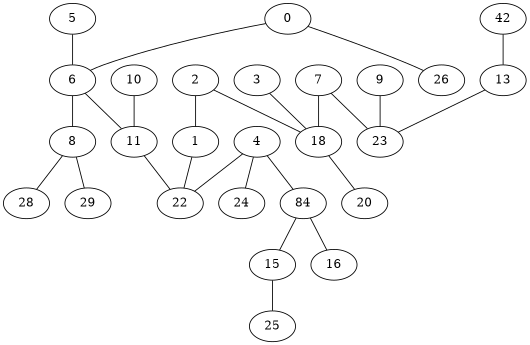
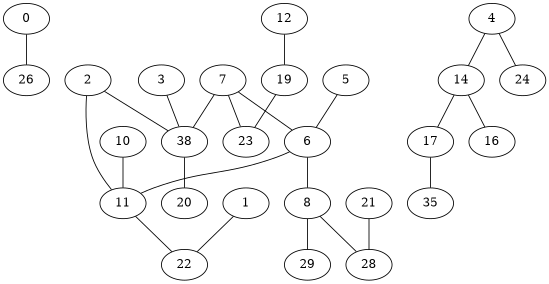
node "42": label "42" -> "12"
edge "0" -- "6": now "7" -- "6"
node "9": removed
node "13": label "13" -> "19"
edge "2" -- "1": now "2" -- "11"
node "18": label "18" -> "38"
edge "4" -- "22": removed
node "84": label "84" -> "14"
node "21": added
node "15": label "15" -> "17"
node "25": label "25" -> "35"
